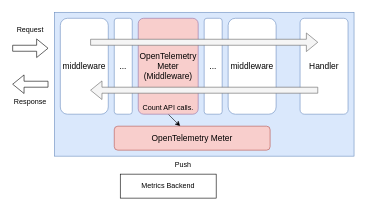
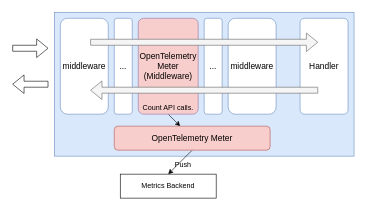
node "Request": removed
node "Response": removed
edge "OpenTelemetry Meter" -> "Metrics Backend": added
